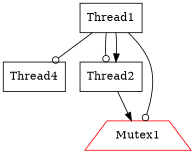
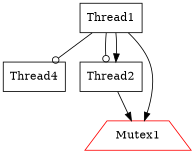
edge "Thread1" -> "Mutex1": arrowhead odot -> normal
